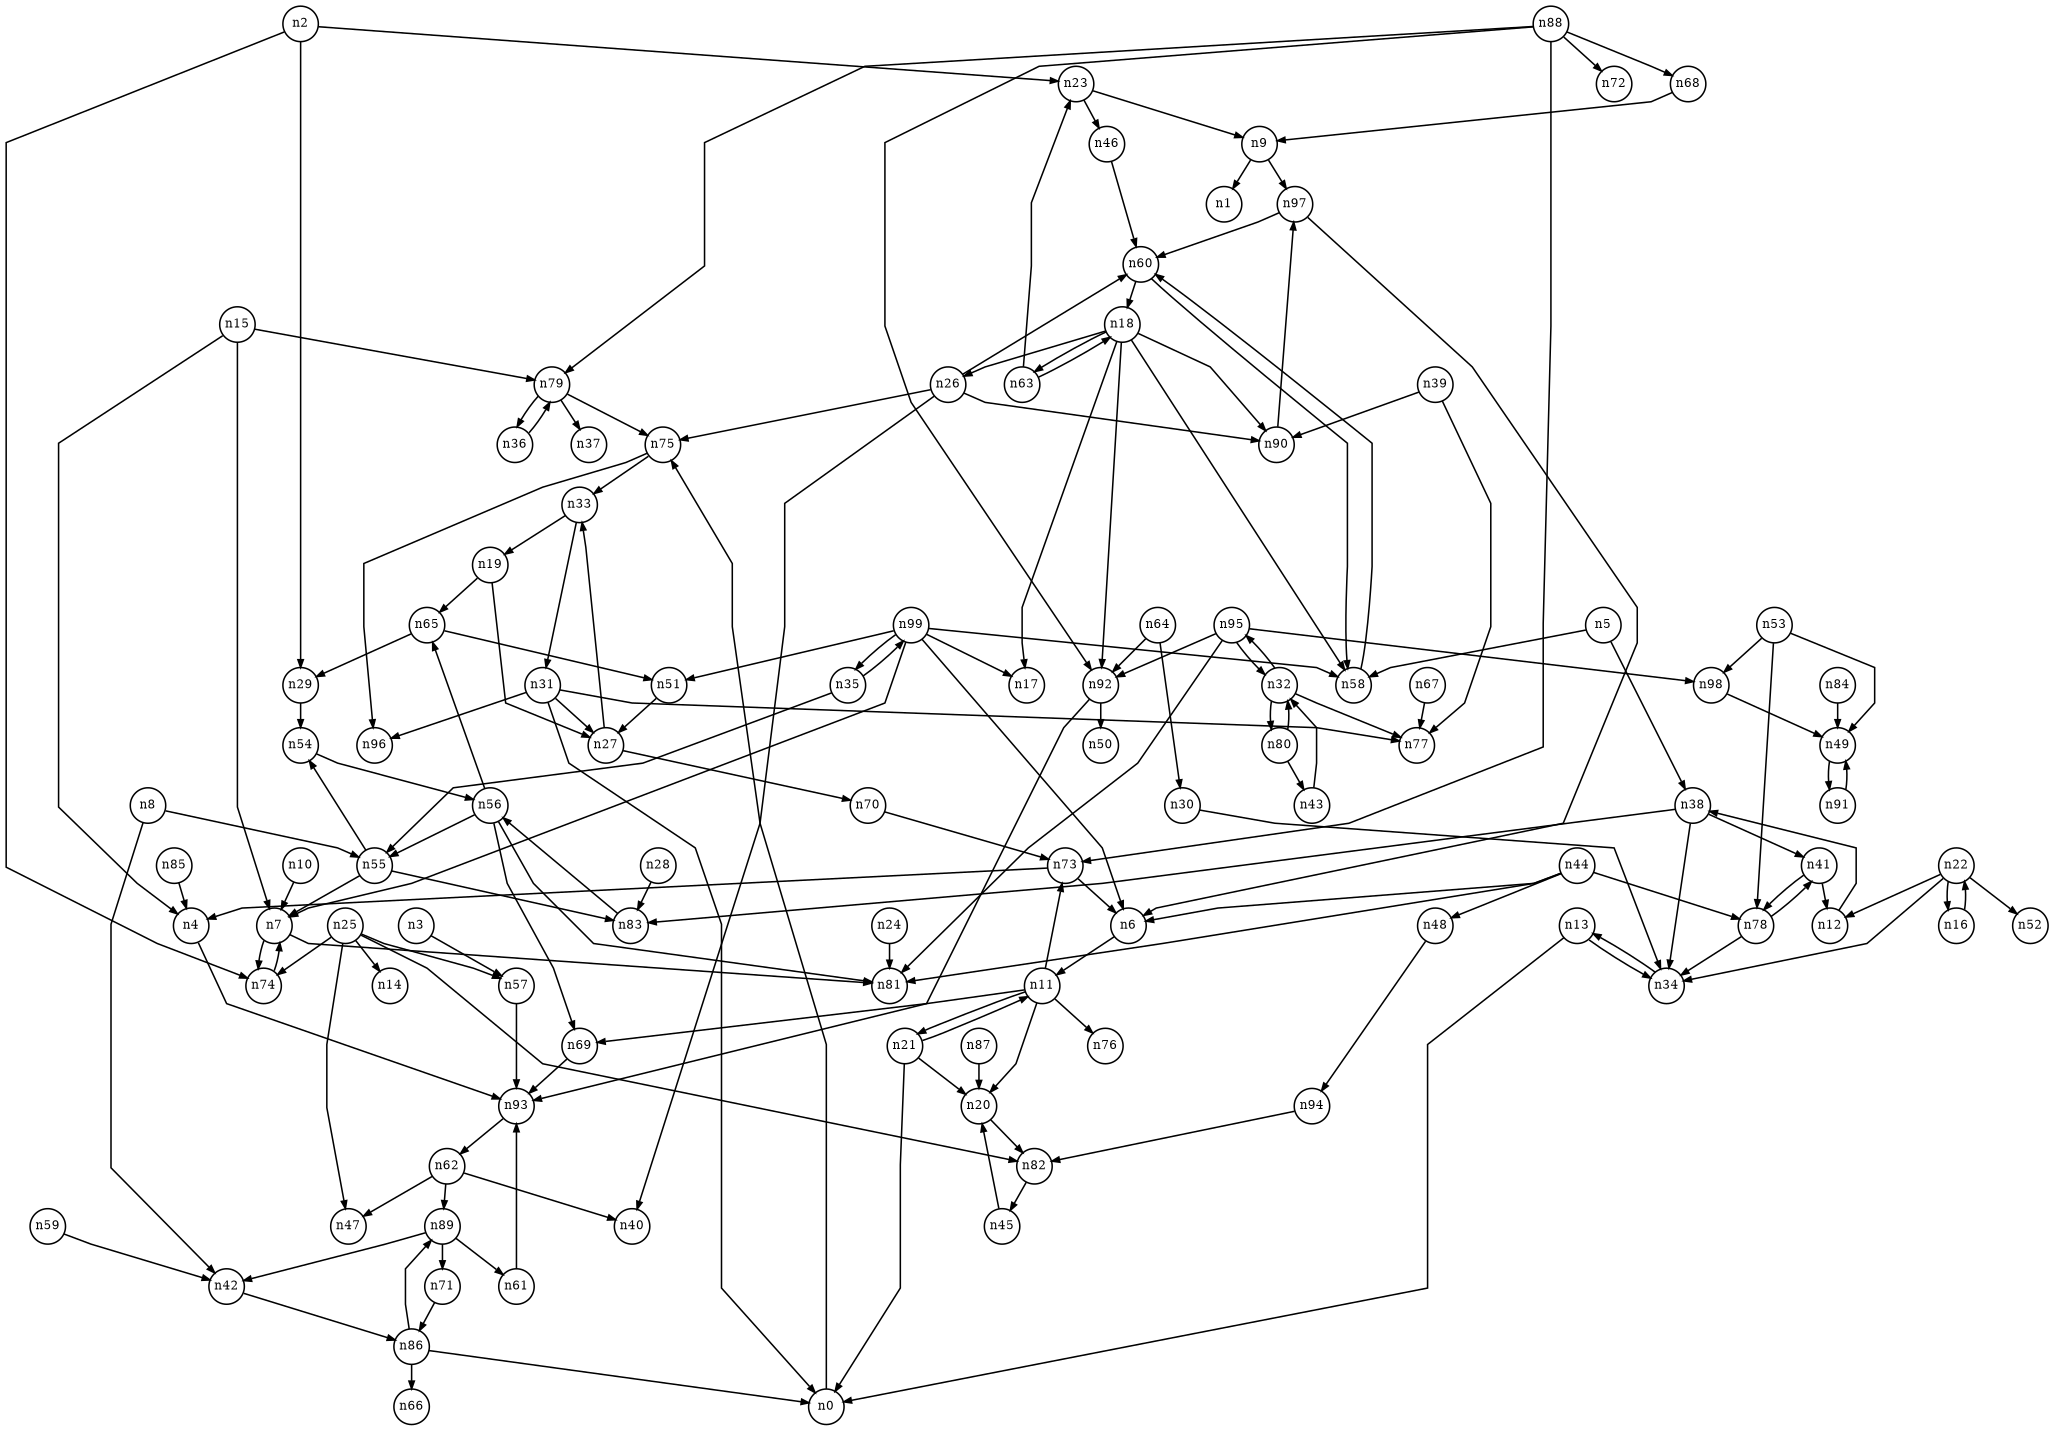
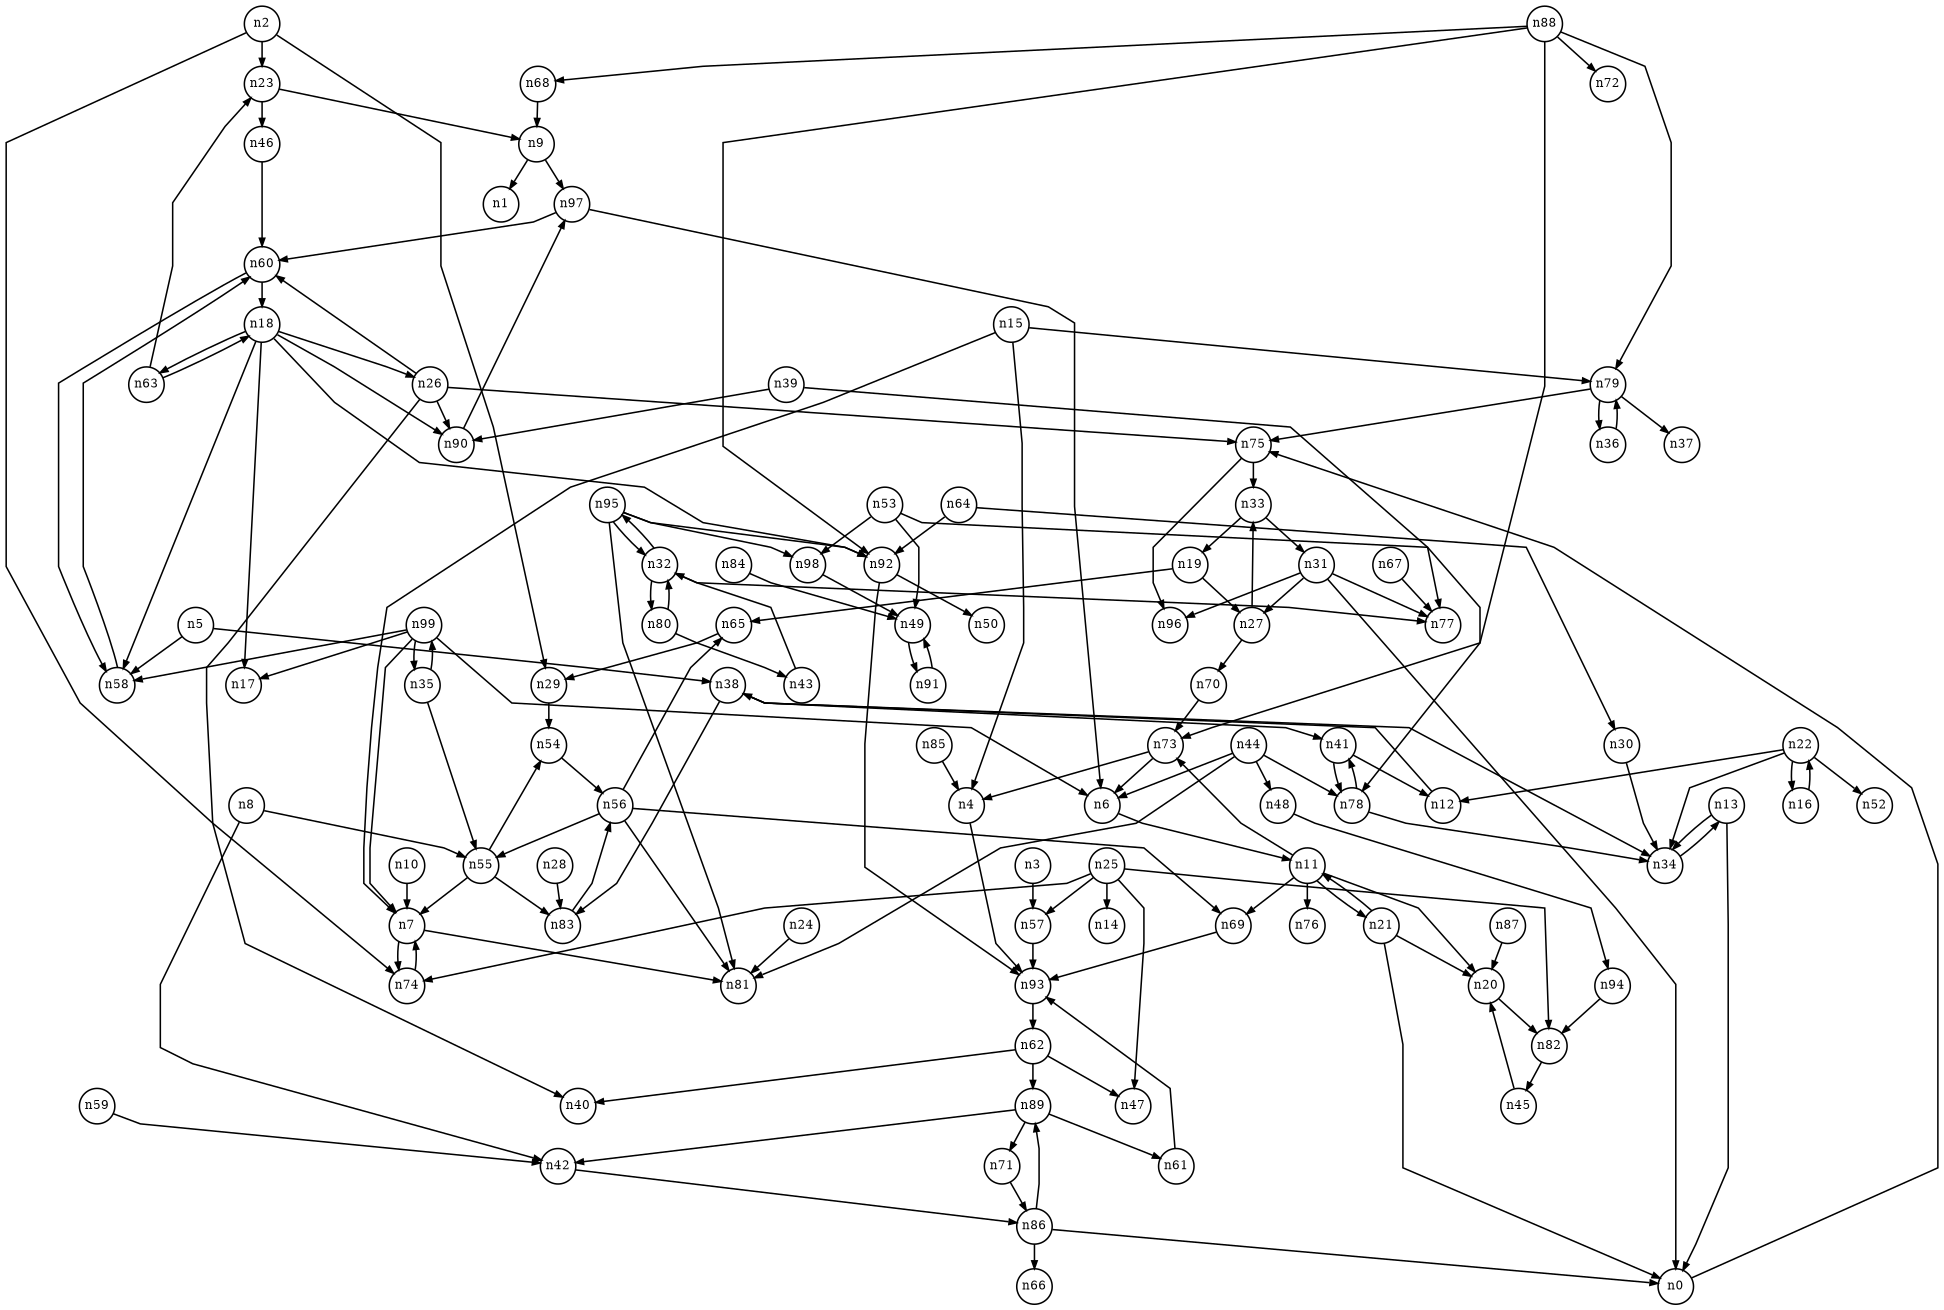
node "n51": removed
